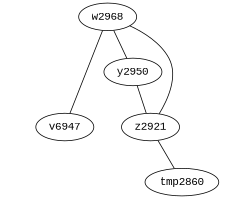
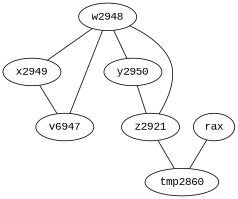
node "w2968": label "w2968" -> "w2948"
node "x2949": added
node "rax": added
